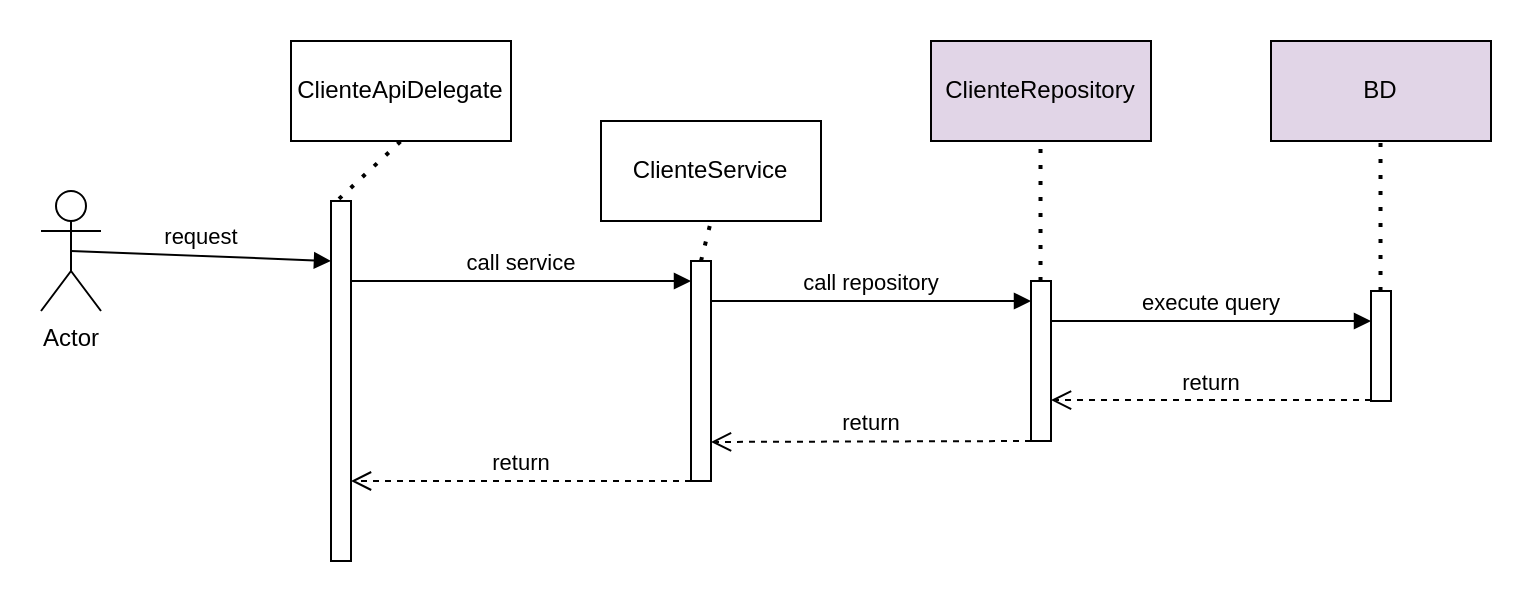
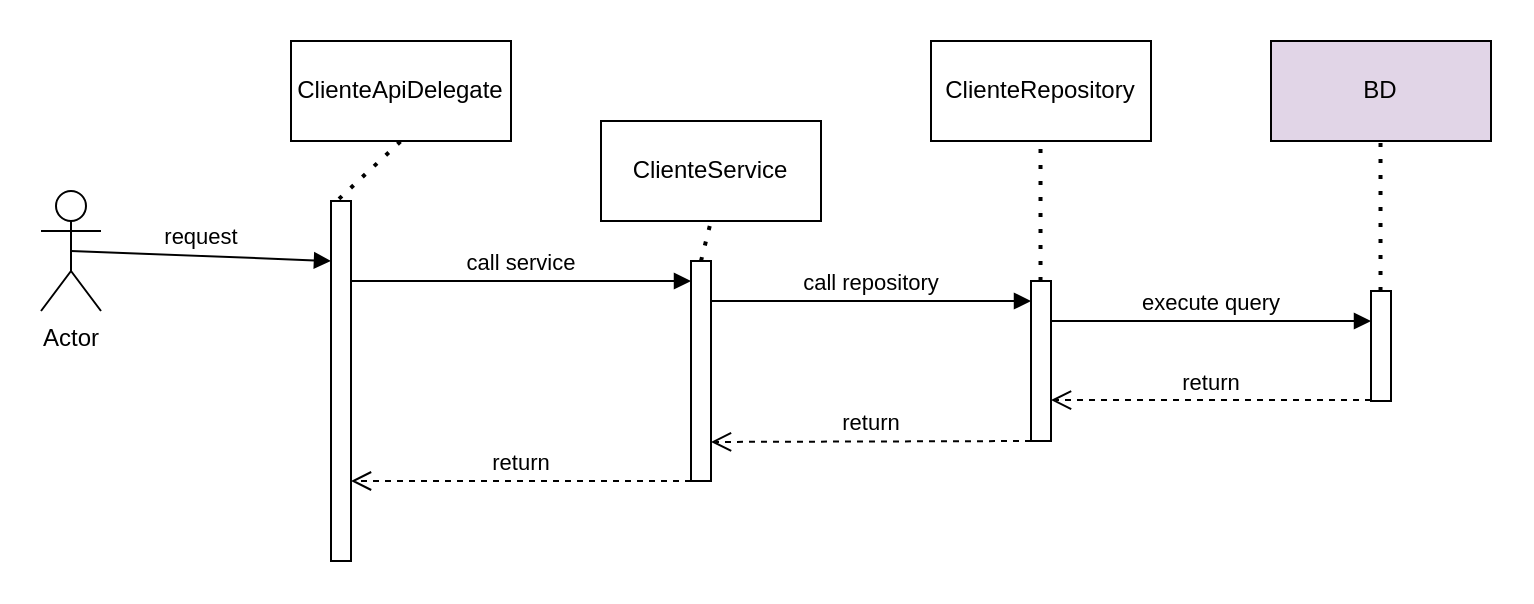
node "ClienteRepository": fillcolor #e1d5e7 -> #ffffff
